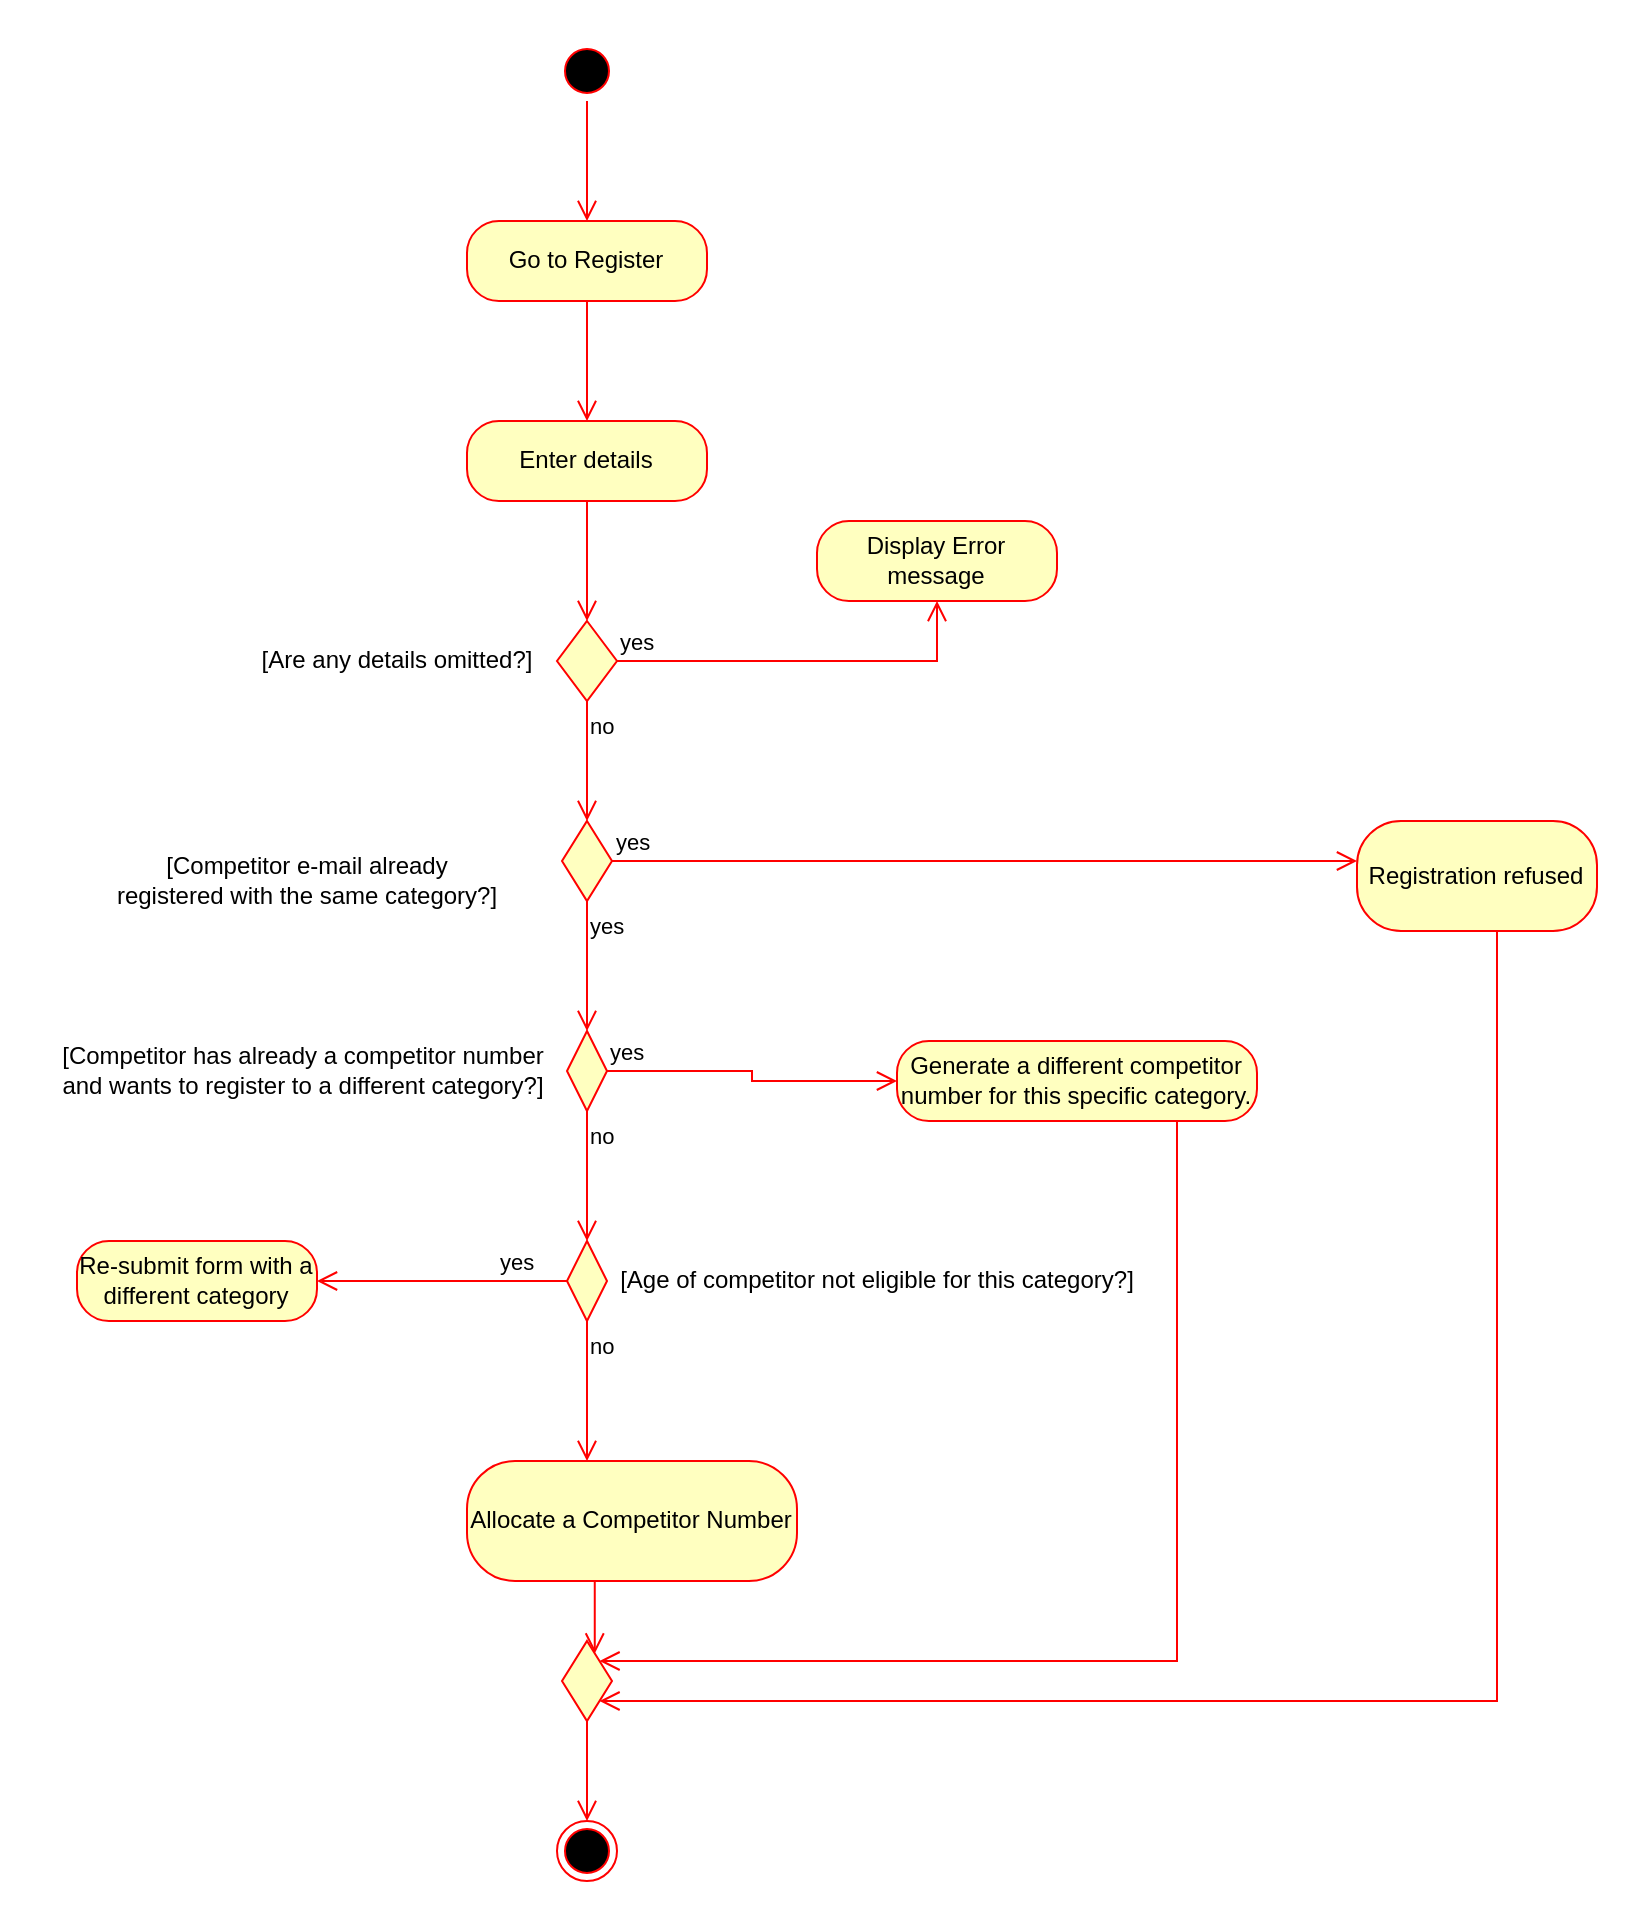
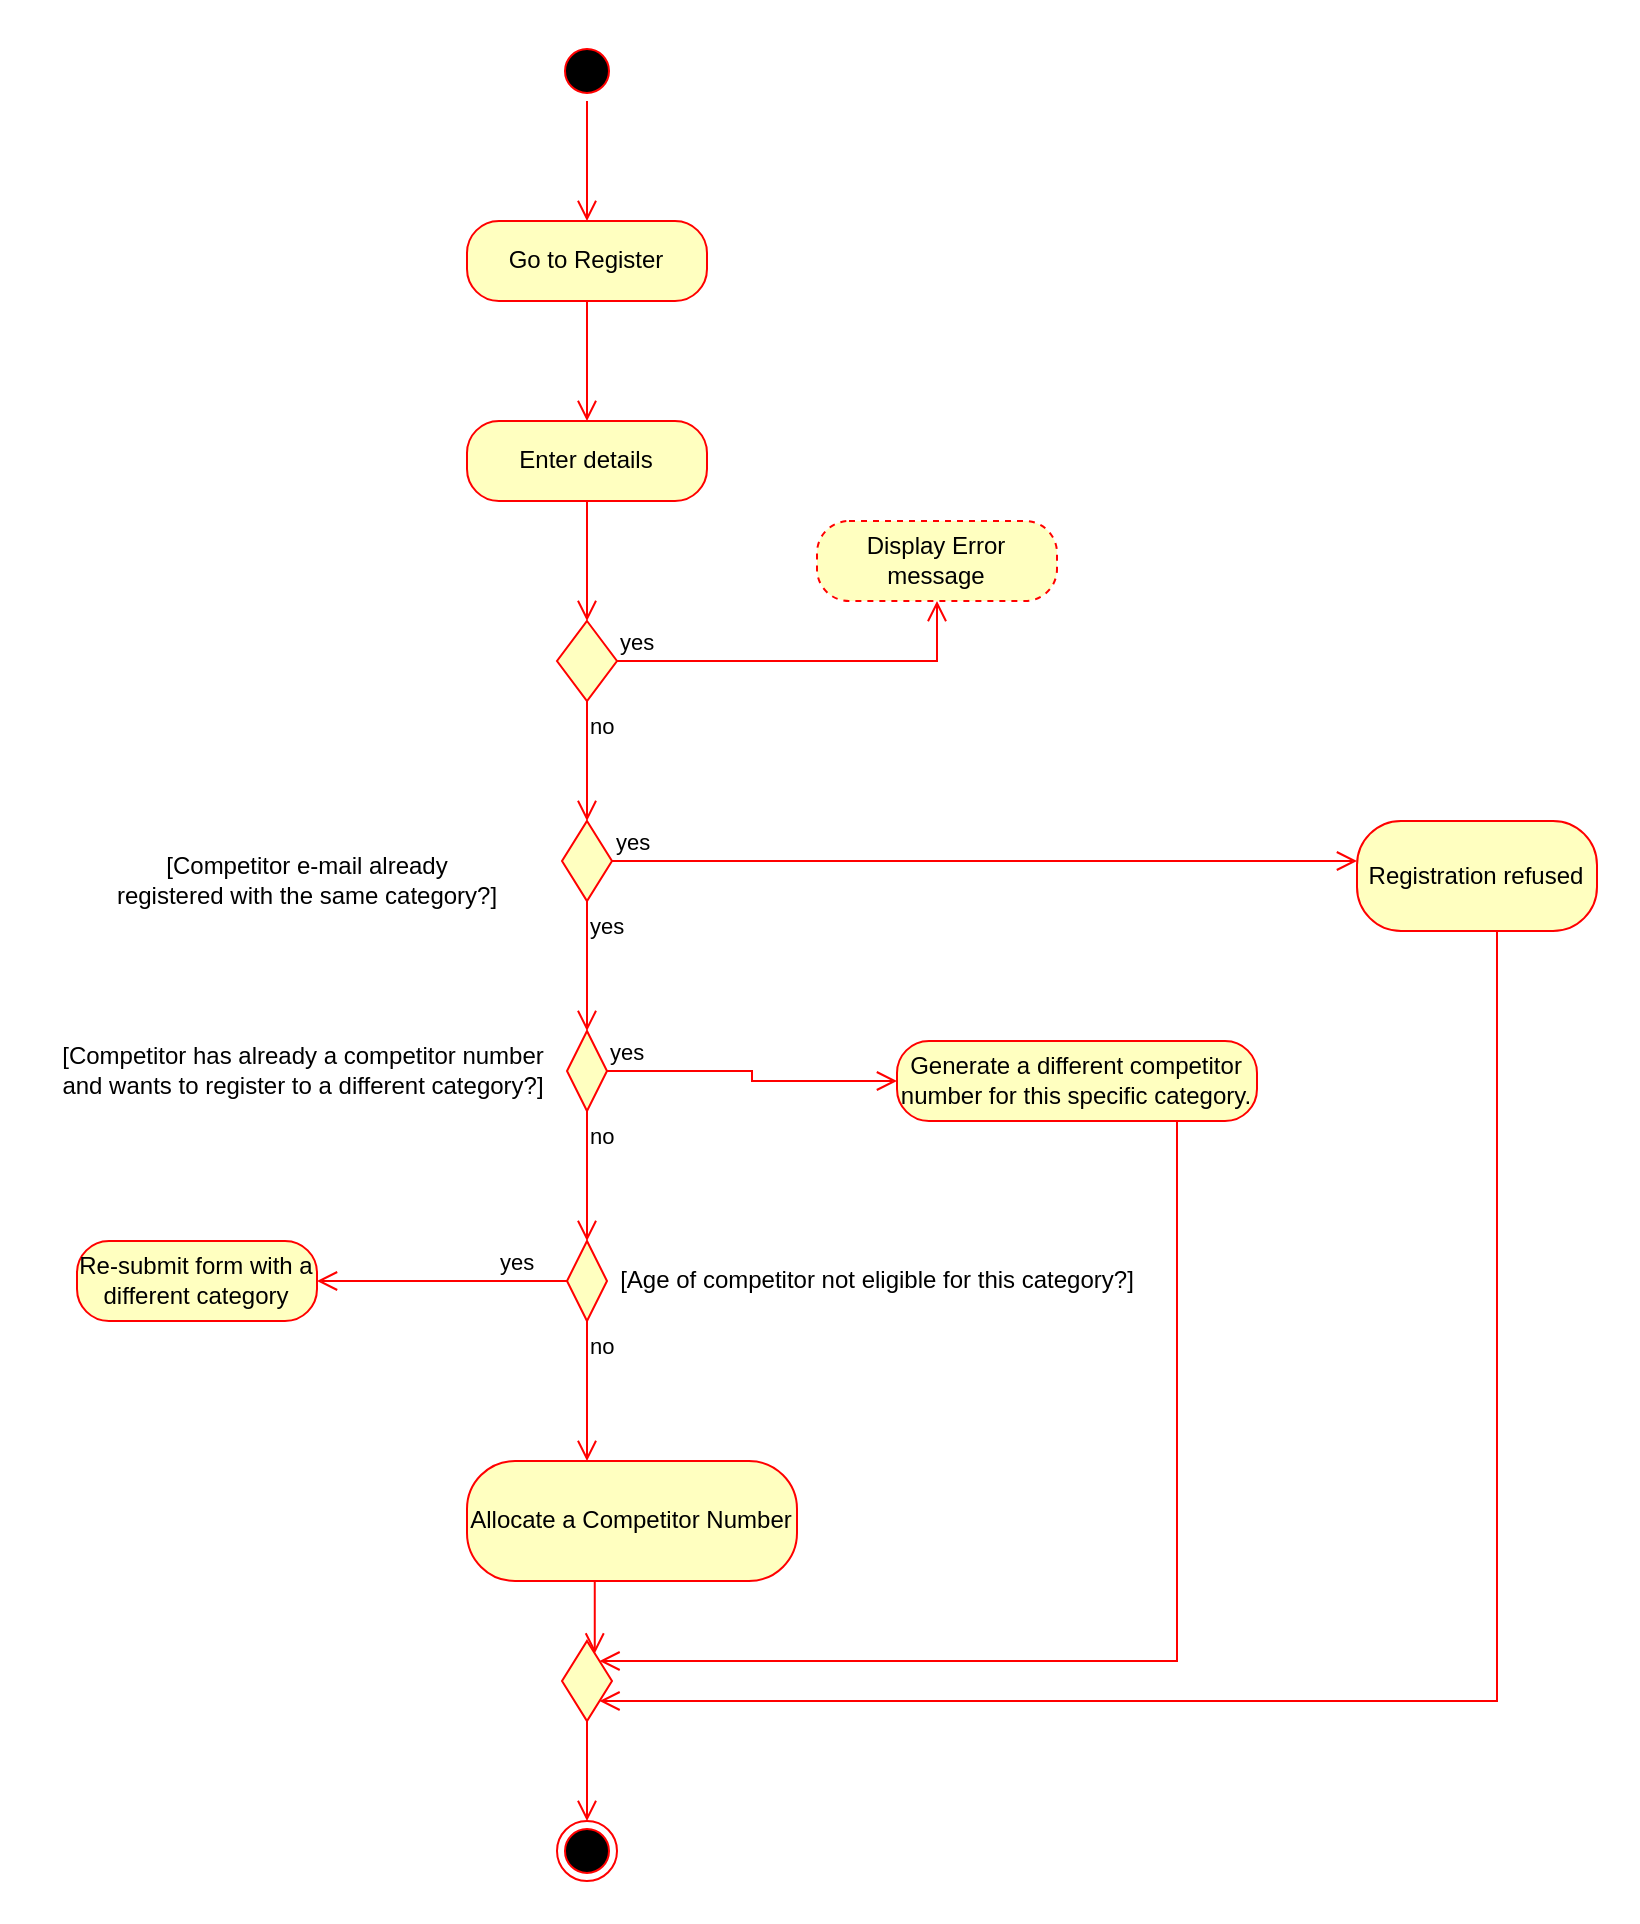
node "Display Error message": style solid -> dashed
node "[Are any details omitted?]": removed
